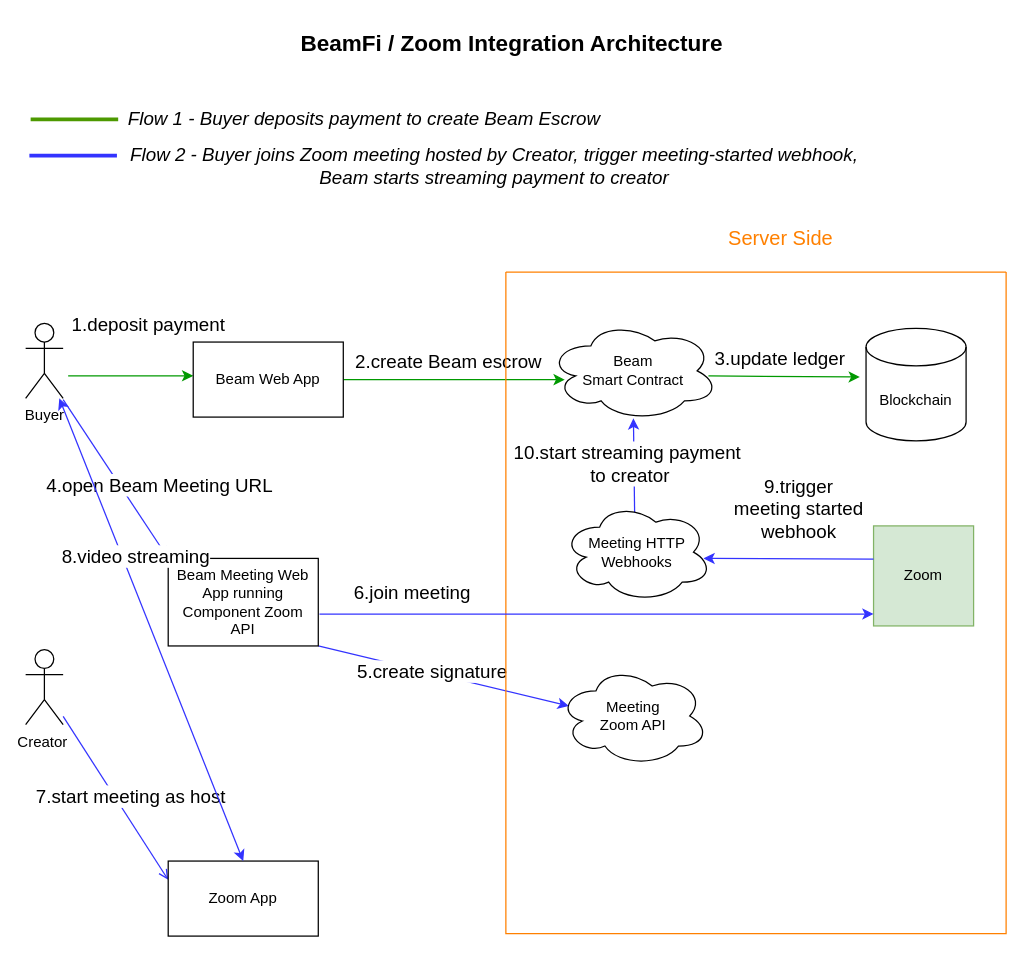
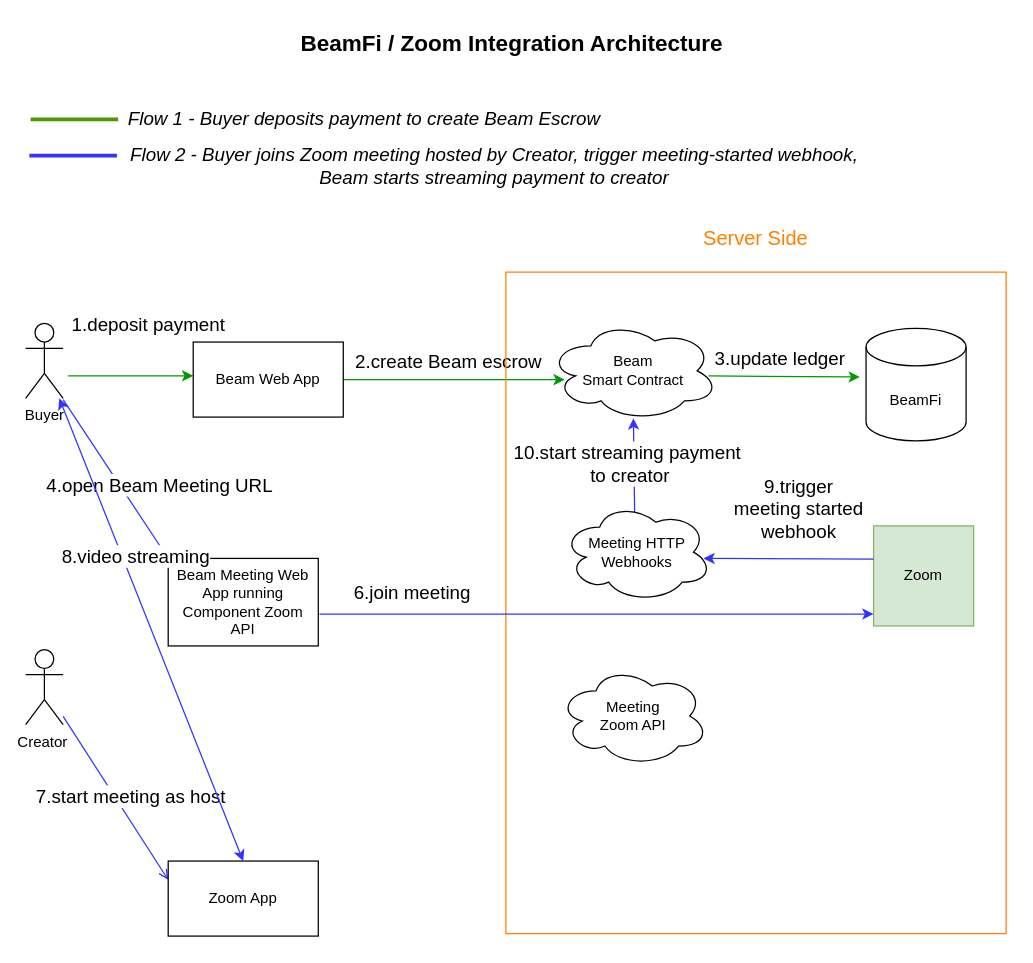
node "Server Side": moved (781, 238) -> (756, 238)
node "Blockchain": label "Blockchain" -> "BeamFi"
edge "Beam Meeting Web App running Component Zoom API" -> "Meeting Zoom API": removed, label "5.create signature"
